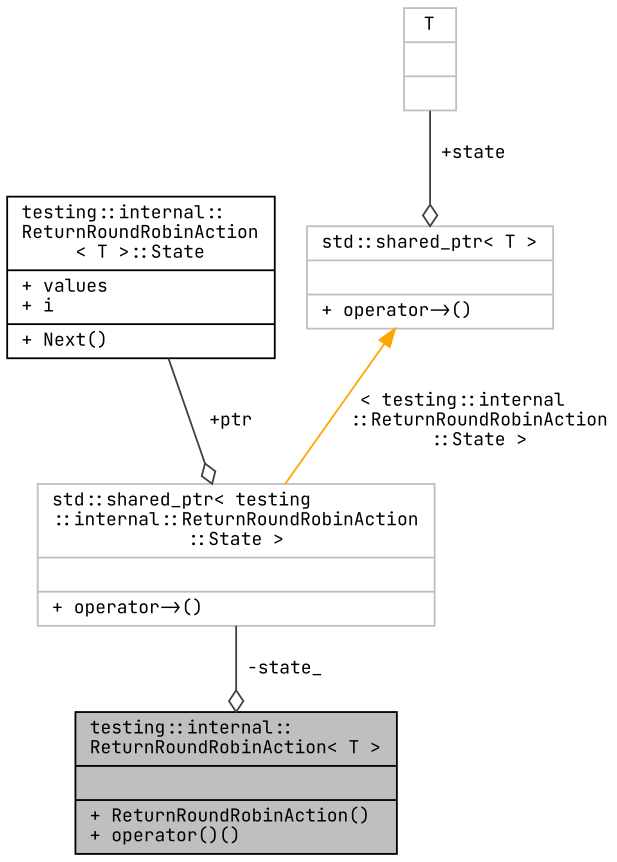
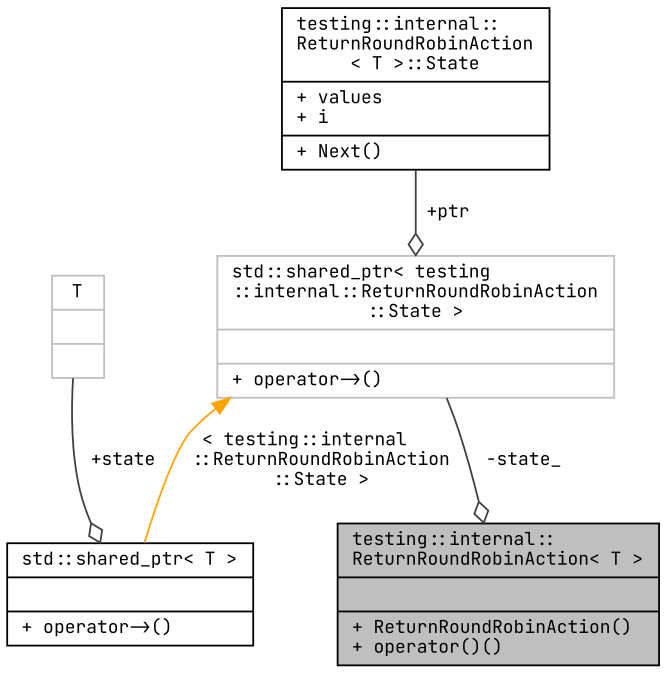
node "std::shared_ptr< T >": color grey75 -> black
edge "std::shared_ptr< testing" -> "std::shared_ptr< T >": reversed
